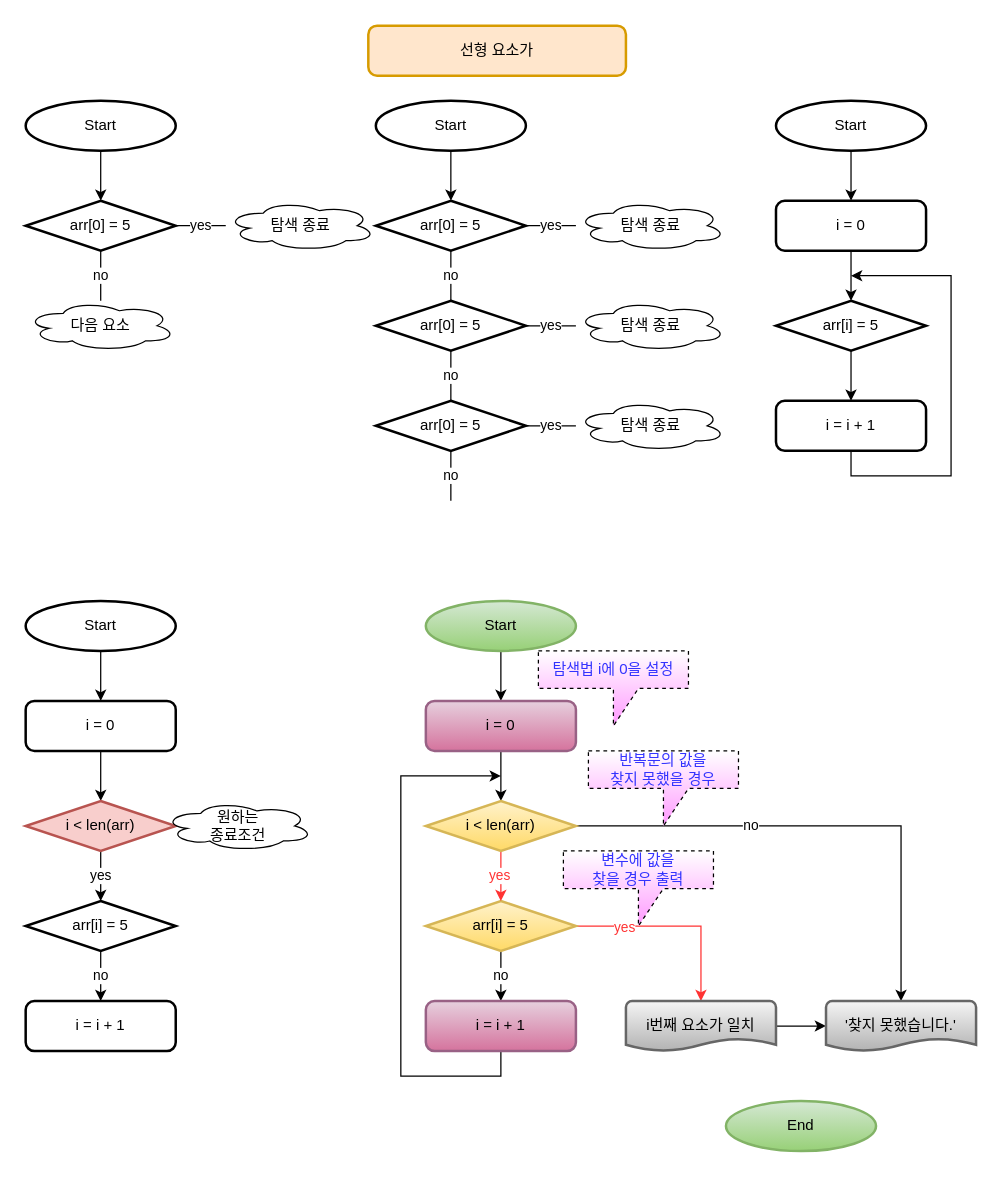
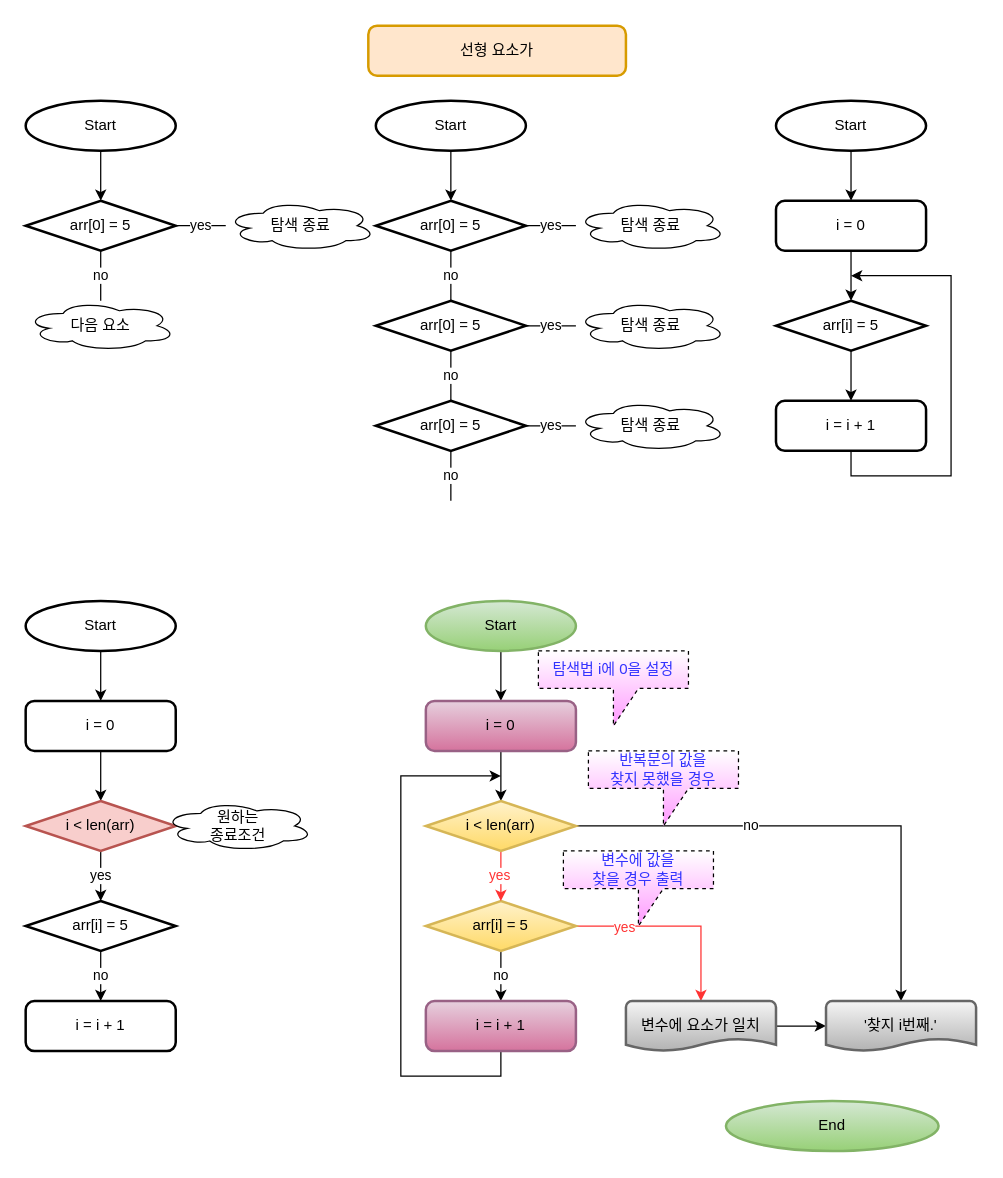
node "i번째 요소가 일치": label "i번째 요소가 일치" -> "변수에 요소가 일치"
node "'찾지 못했습니다.'": label "'찾지 못했습니다.'" -> "'찾지 i번째.'"
node "End": size 150x50 -> 213x50
